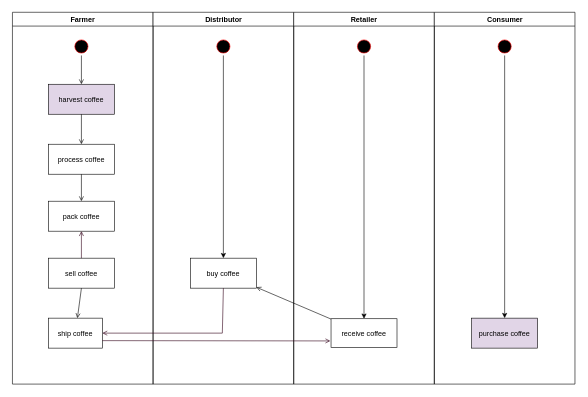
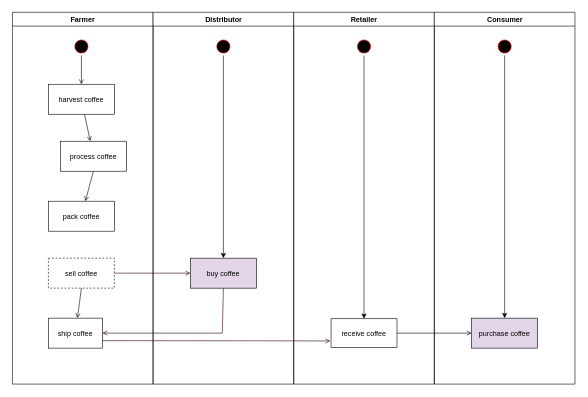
node "harvest coffee": fillcolor #e1d5e7 -> #ffffff
node "process coffee": moved (81, 159) -> (93, 156)
edge "sell coffee" -> "pack coffee": now "sell coffee" -> "buy coffee"
node "sell coffee": style solid -> dashed
node "buy coffee": fillcolor #ffffff -> #e1d5e7
edge "receive coffee" -> "buy coffee": now "receive coffee" -> "purchase coffee"
